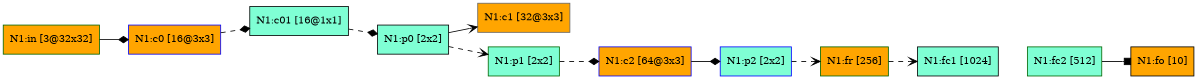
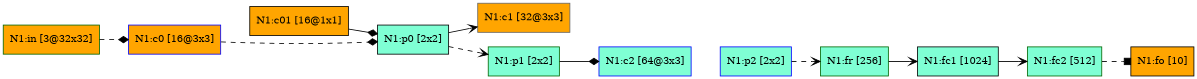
node "N1:c01 [16@1x1]": fillcolor aquamarine -> orange
edge "N1:c0 [16@3x3]" -> "N1:c01 [16@1x1]": now "N1:c0 [16@3x3]" -> "N1:p0 [2x2]"
edge "N1:c01 [16@1x1]" -> "N1:p0 [2x2]": style dashed -> solid
edge "N1:in [3@32x32]" -> "N1:c0 [16@3x3]": style solid -> dashed
edge "N1:p1 [2x2]" -> "N1:c2 [64@3x3]": style dashed -> solid
node "N1:c2 [64@3x3]": fillcolor orange -> aquamarine
edge "N1:c2 [64@3x3]" -> "N1:p2 [2x2]": removed
node "N1:fr [256]": fillcolor orange -> aquamarine
edge "N1:fr [256]" -> "N1:fc1 [1024]": style dashed -> solid
edge "N1:fc1 [1024]" -> "N1:fc2 [512]": added
edge "N1:fc2 [512]" -> "N1:fo [10]": style solid -> dashed
